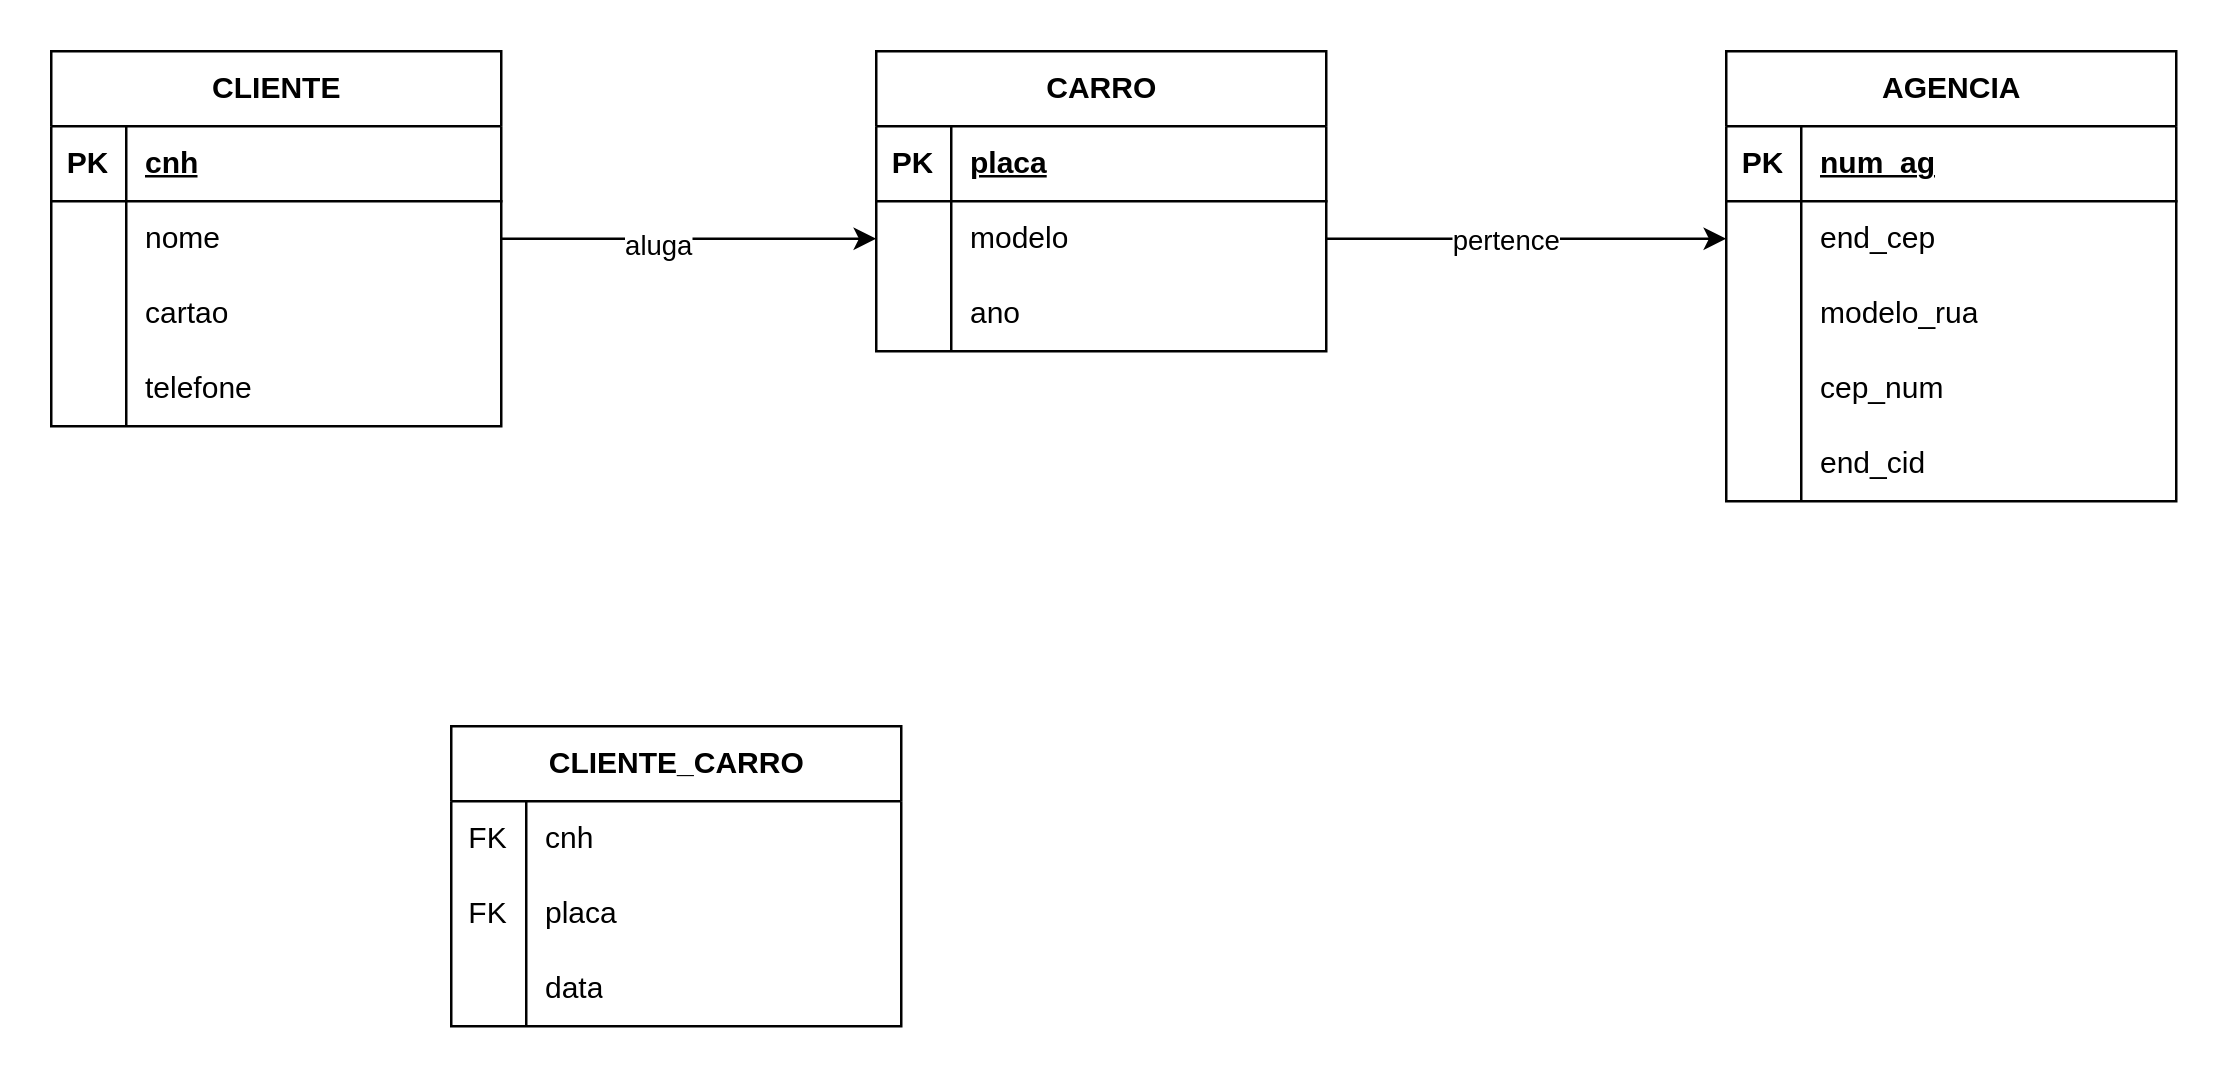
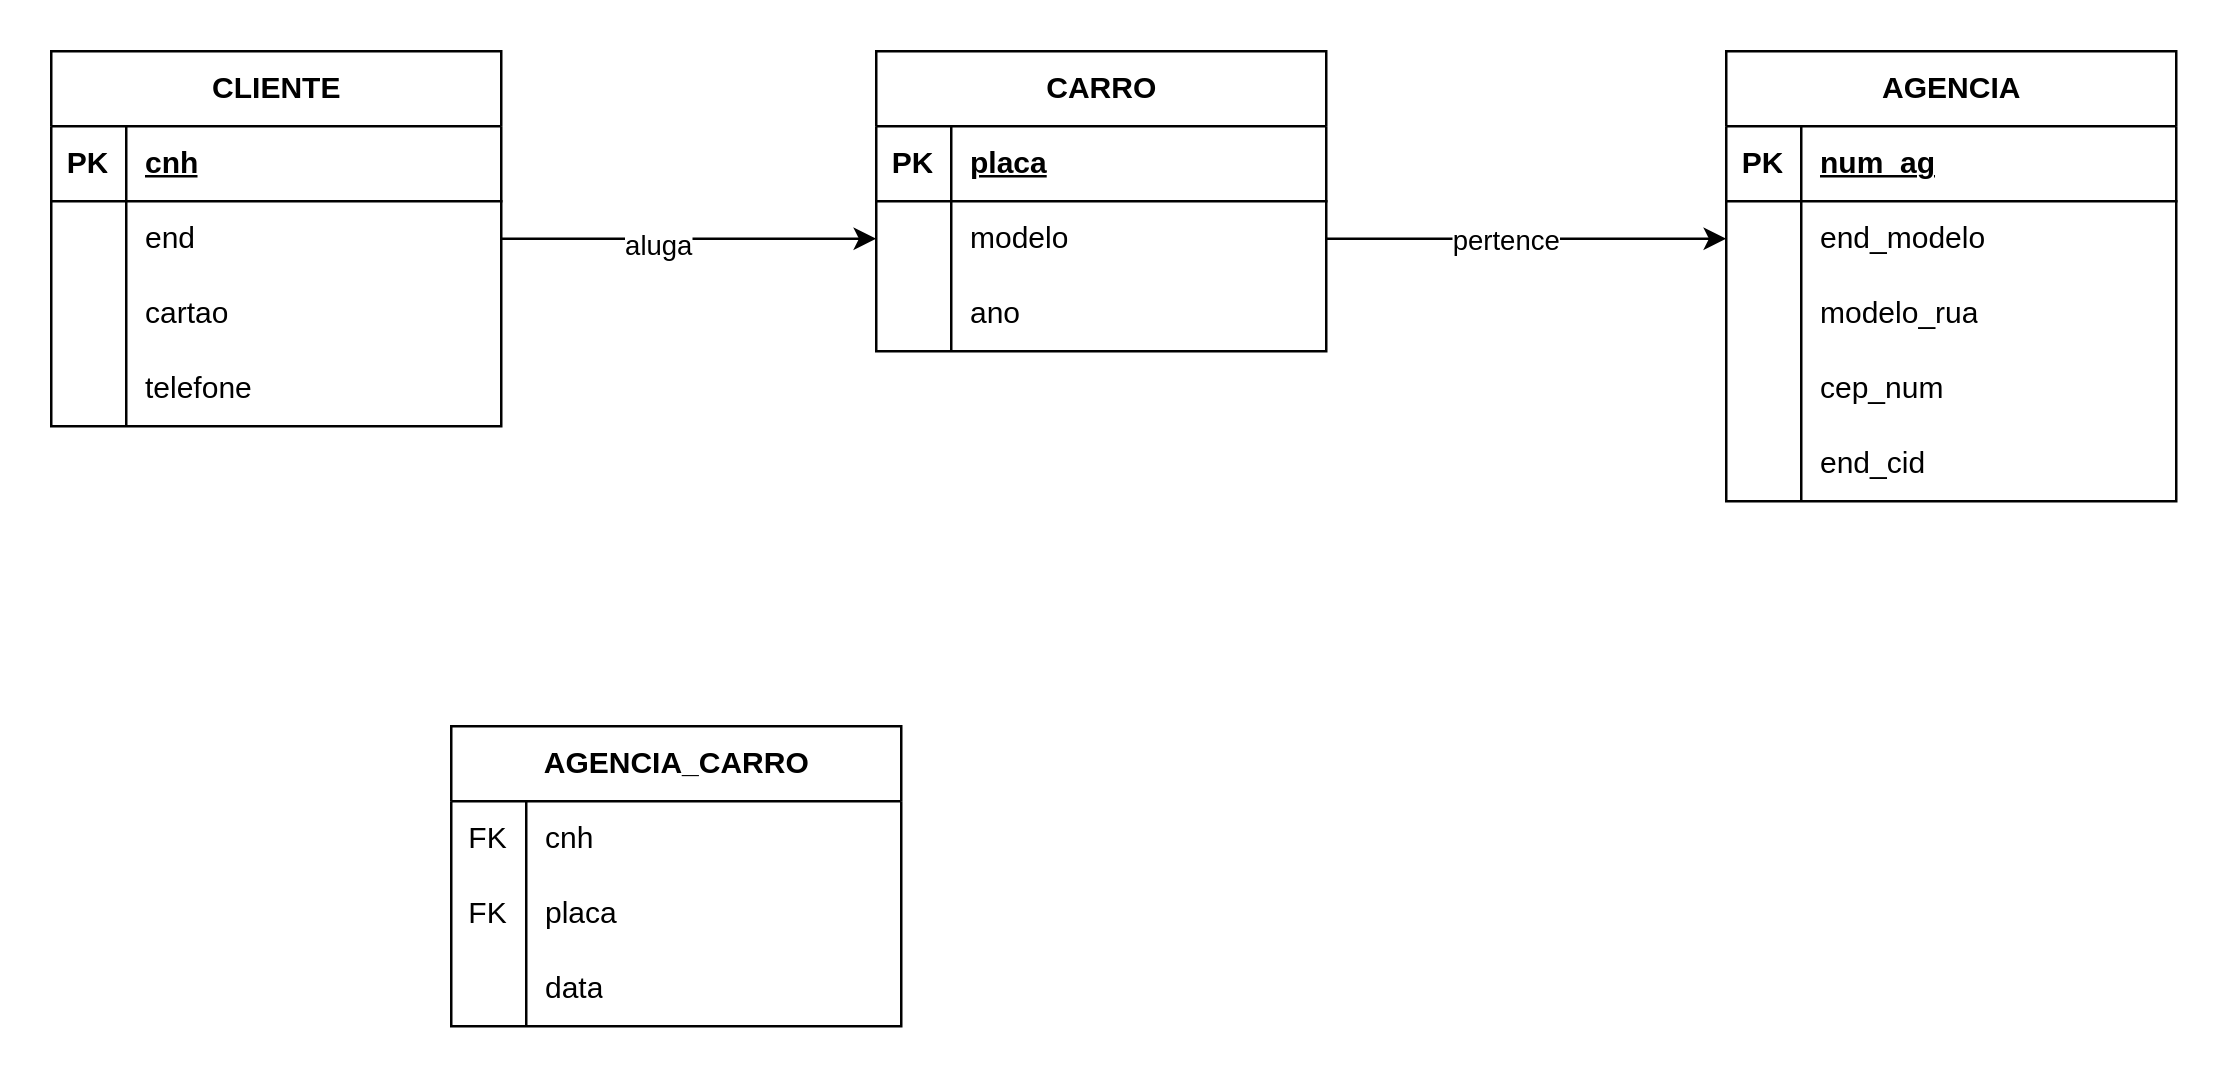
node "nome": label "nome" -> "end"
node "end_cep": label "end_cep" -> "end_modelo"
node "CLIENTE_CARRO": label "CLIENTE_CARRO" -> "AGENCIA_CARRO"
